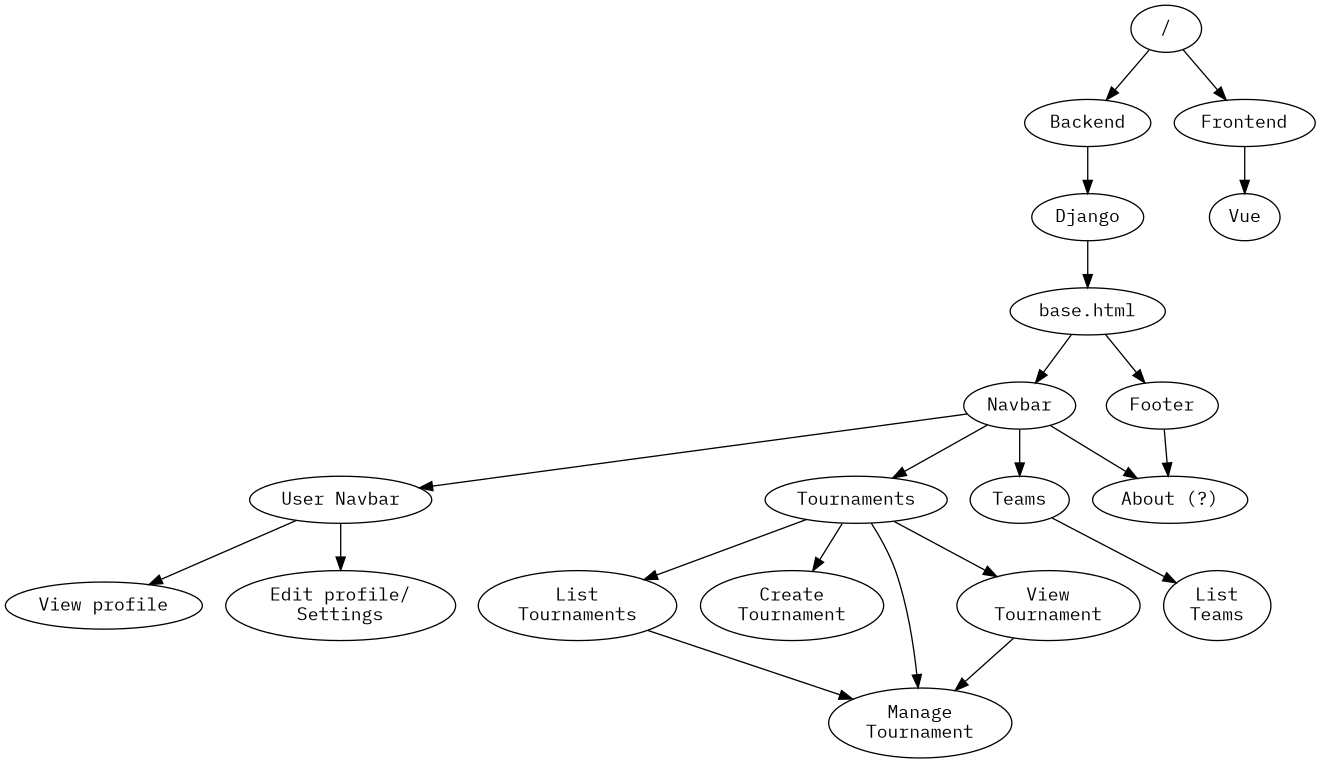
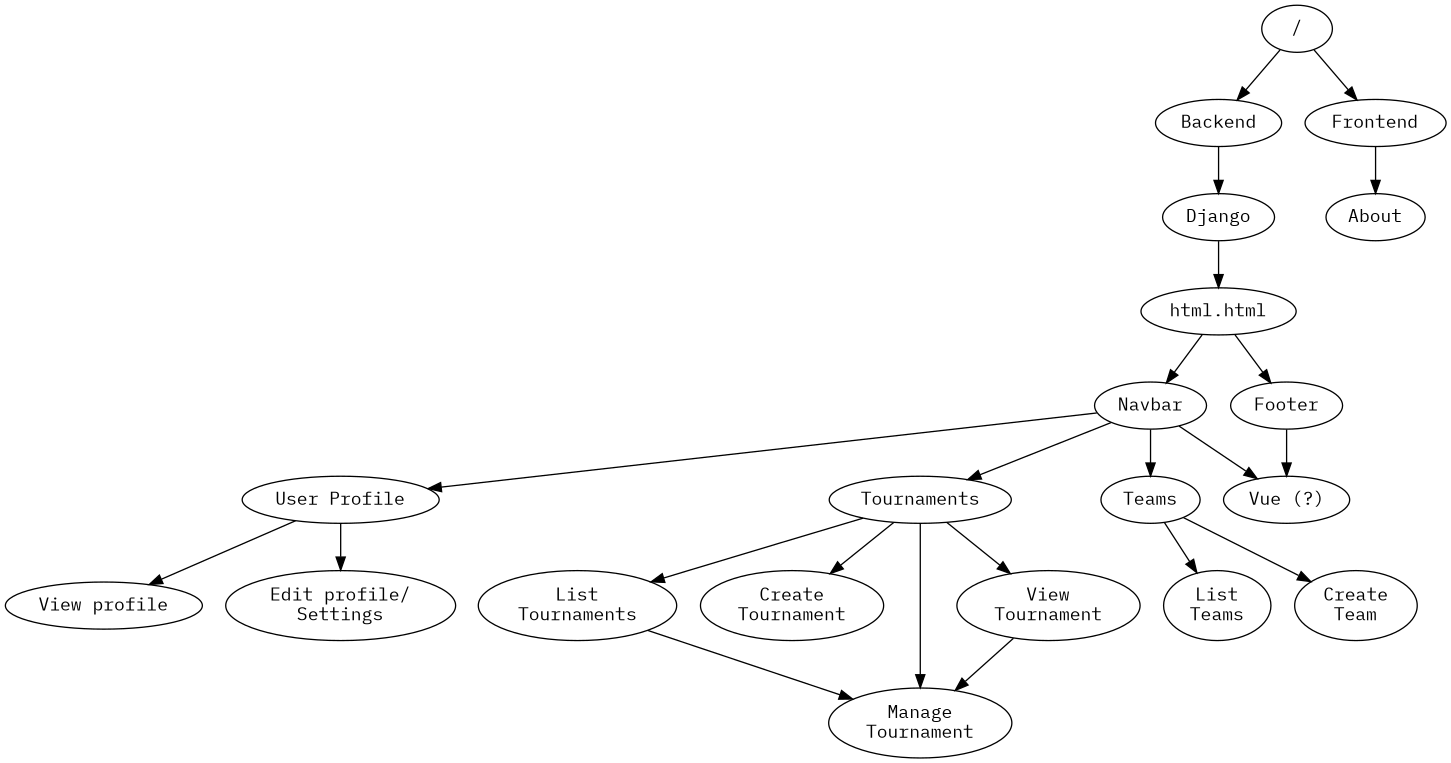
node "Vue": label "Vue" -> "About"
node "base.html": label "base.html" -> "html.html"
node "User Navbar": label "User Navbar" -> "User Profile"
node "About (?)": label "About (?)" -> "Vue (?)"
node "Create Team": added
